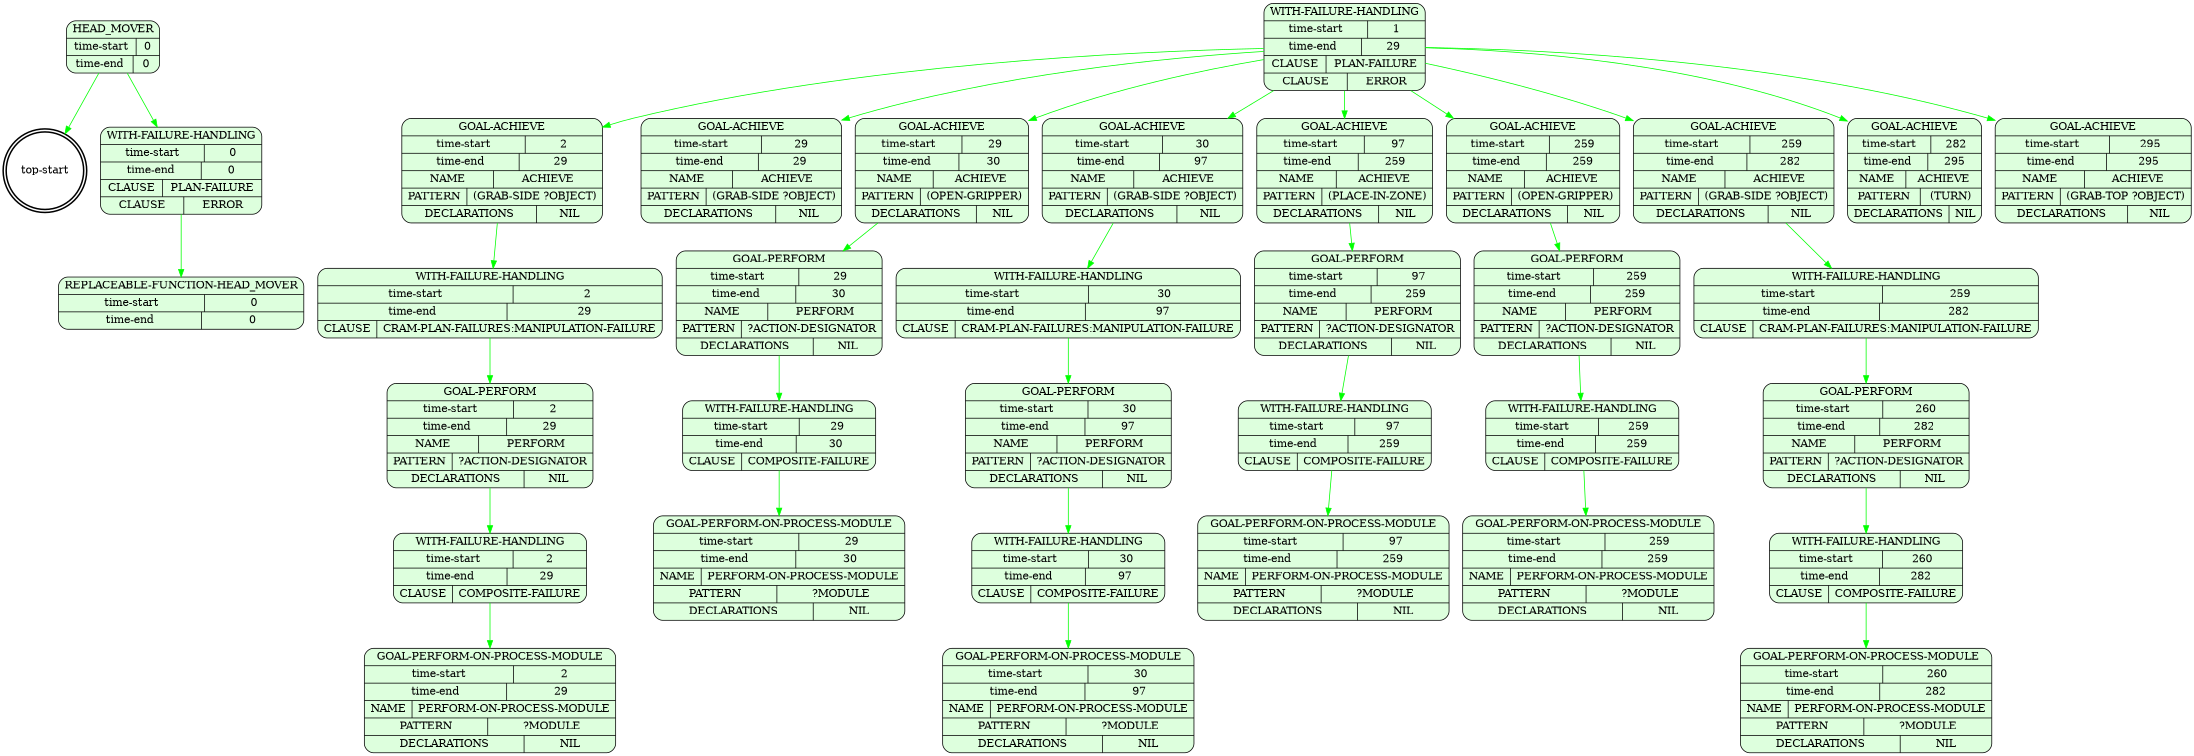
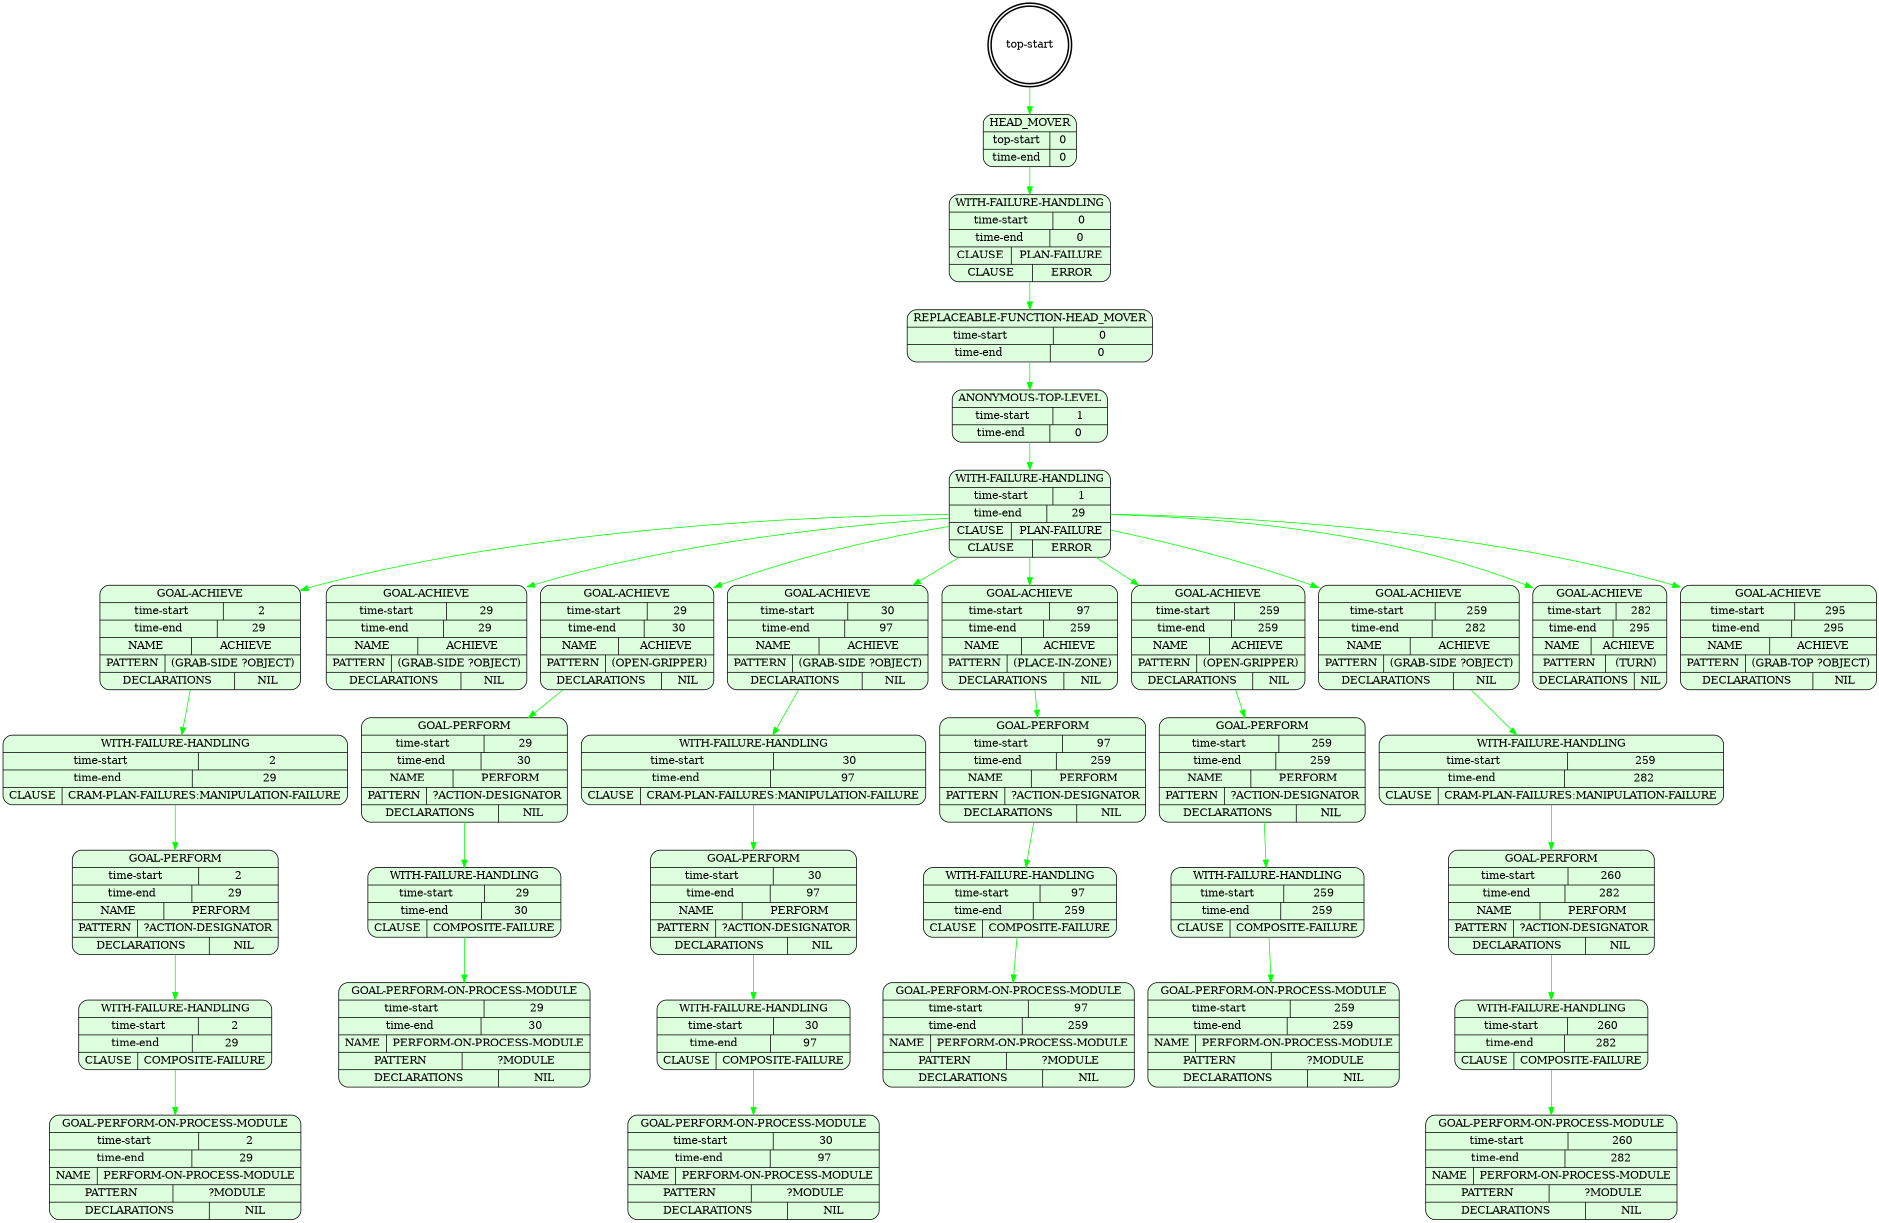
node "HEAD_MOVER": text "time-start" -> "top-start"
edge "HEAD_MOVER" -> "top-start": reversed
node "ANONYMOUS-TOP-LEVEL": added
